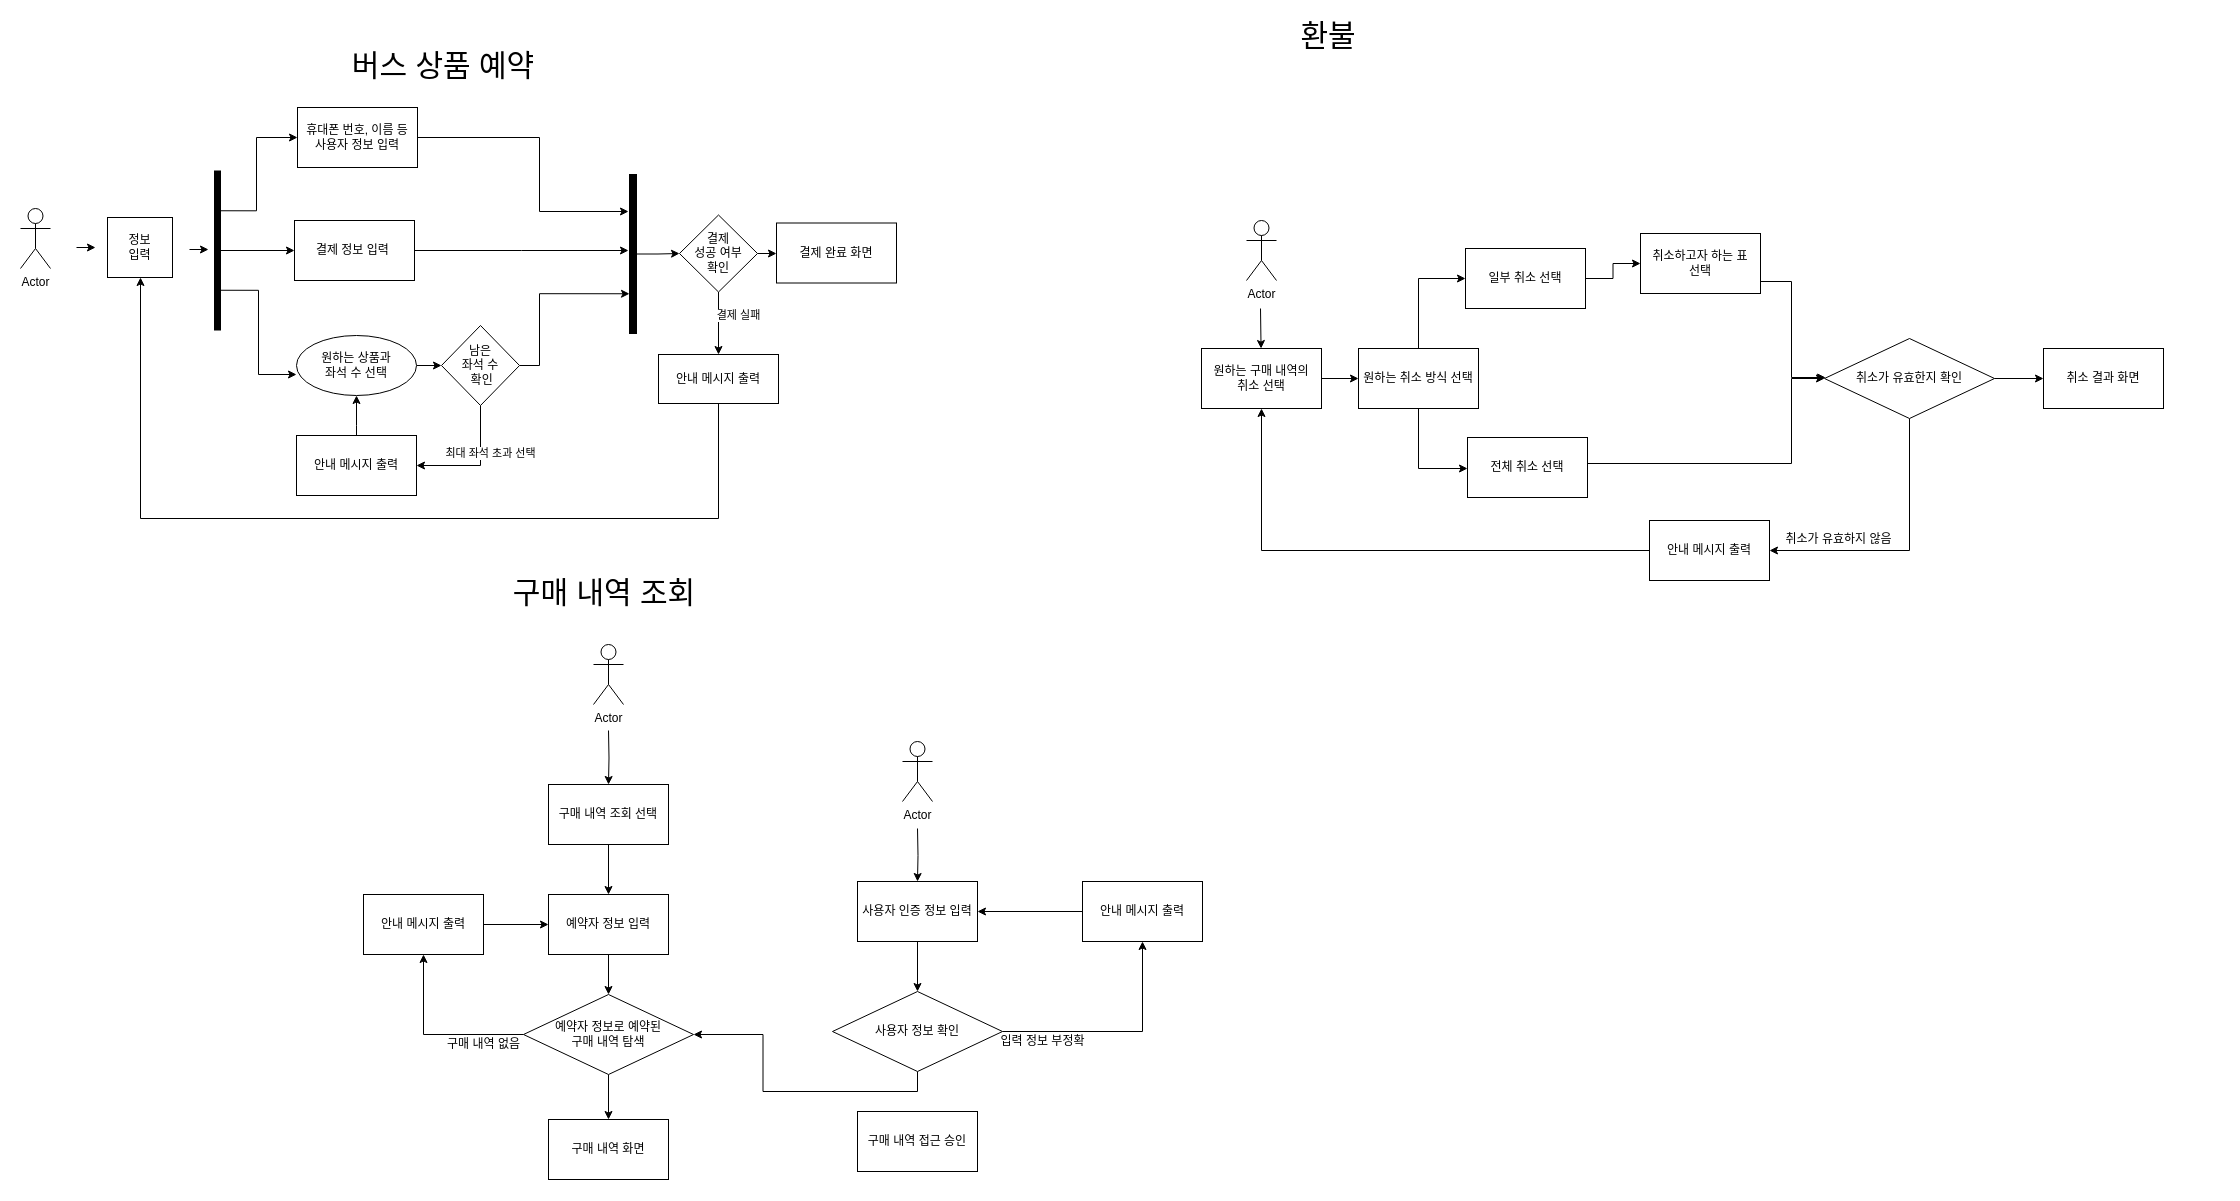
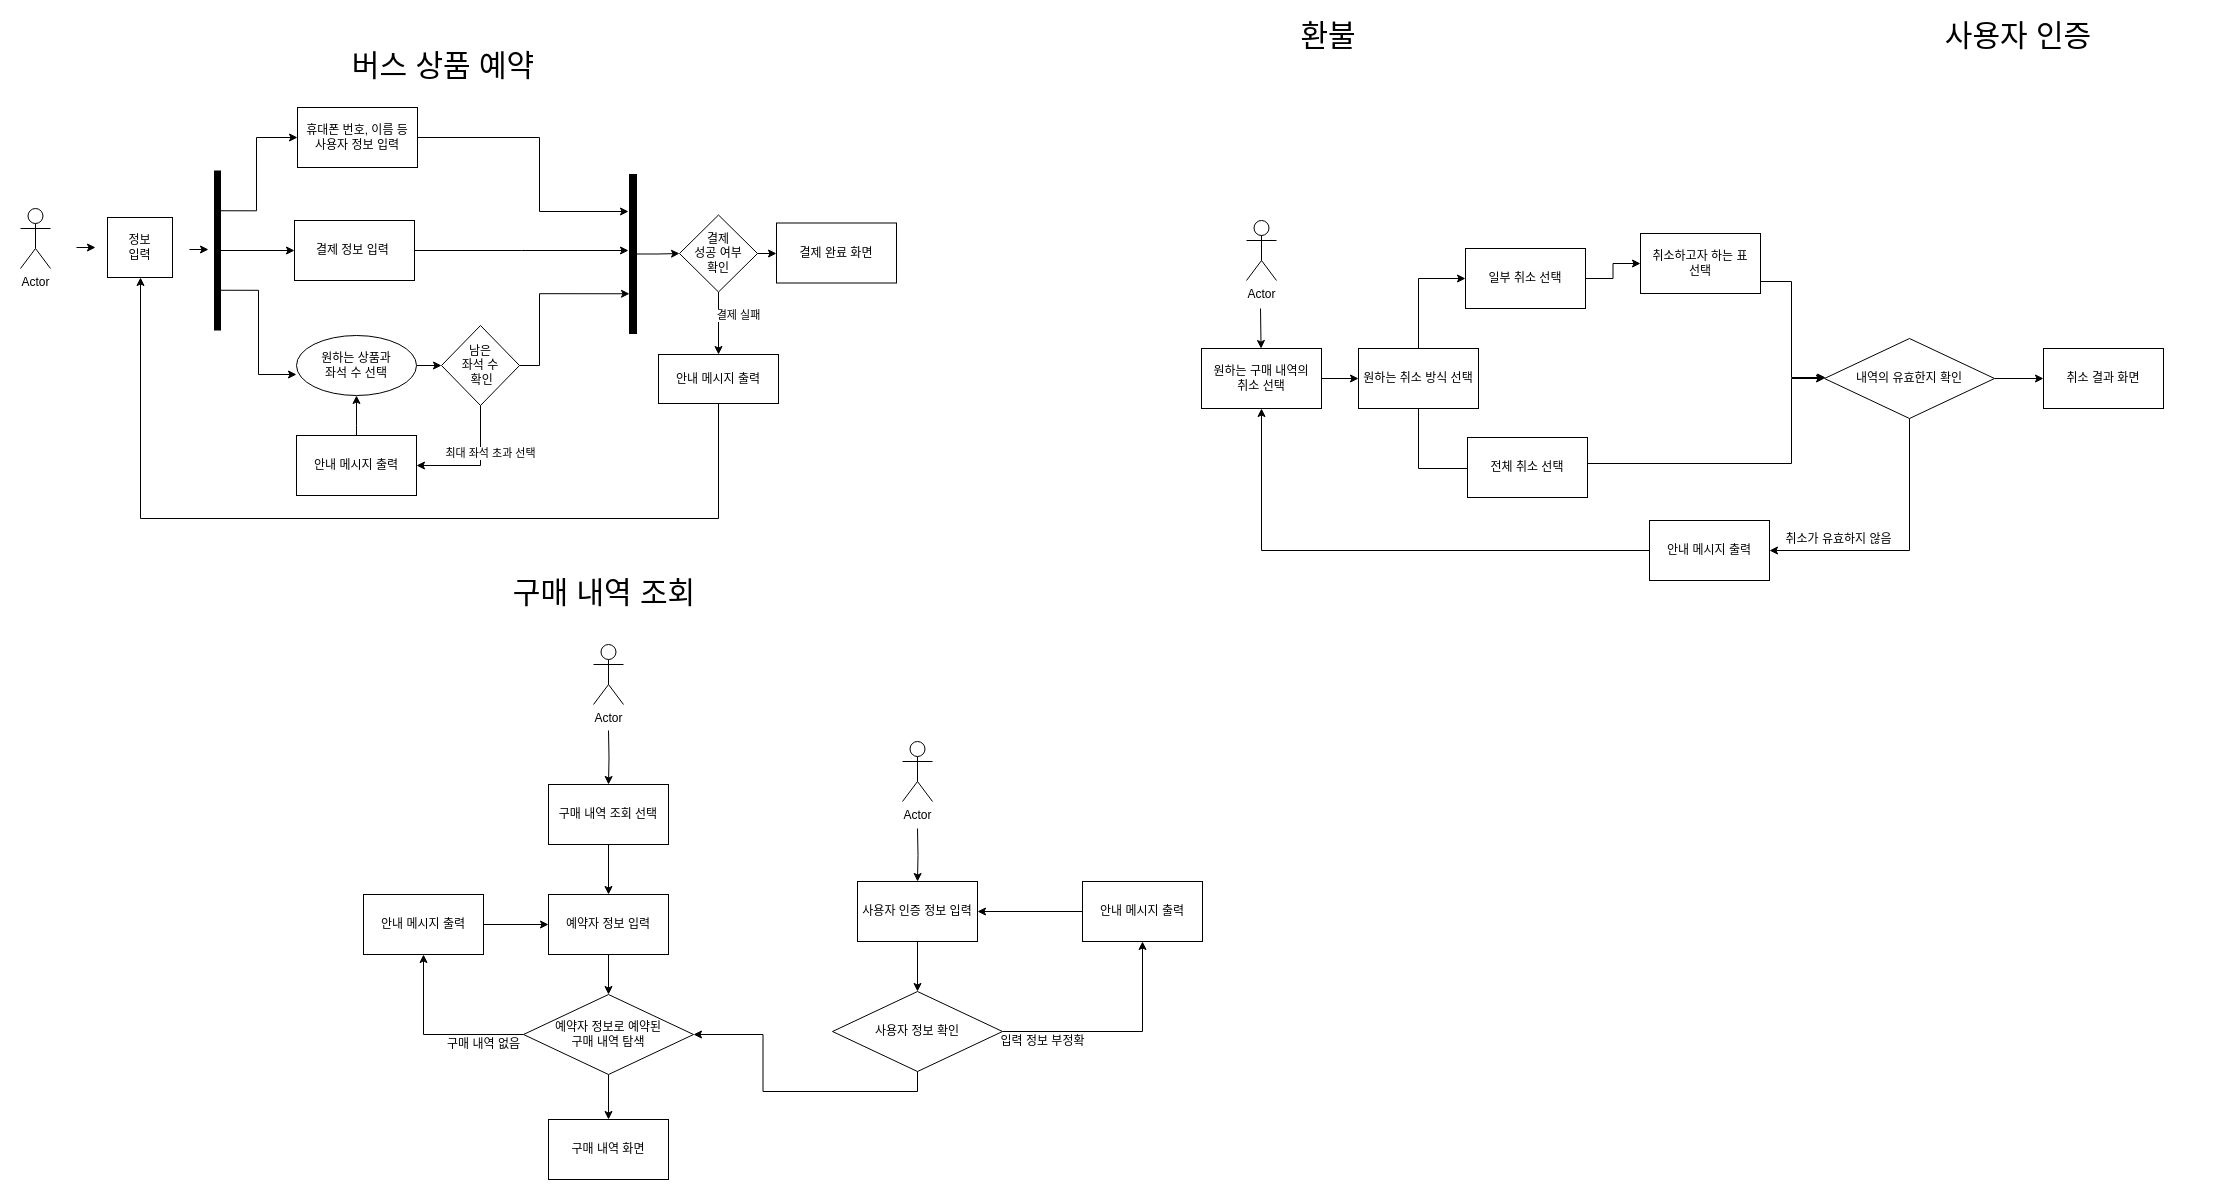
node "사용자 인증": added
node "취소가 유효한지 확인": label "취소가 유효한지 확인" -> "내역의 유효한지 확인"
edge "원하는 취소 방식 선택" -> "전체 취소 선택": arrowhead classic -> none
node "구매 내역 접근 승인": removed
